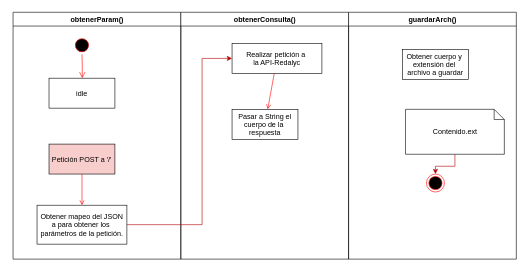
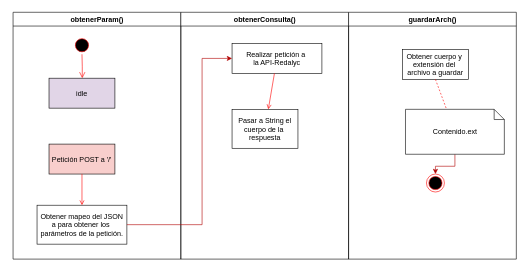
node "idle": fillcolor #ffffff -> #e1d5e7
edge "Obtener cuerpo y extensión del archivo a guardar" -- "Contenido.ext": added
node "Pasar a String el cuerpo de la respuesta": size 66x30 -> 66x39
